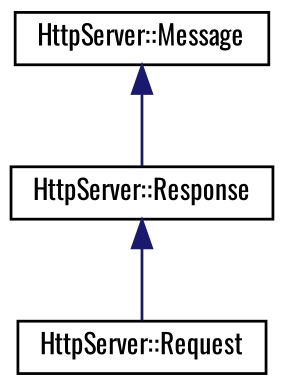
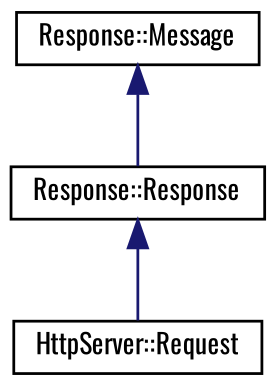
node "HttpServer::Message": label "HttpServer::Message" -> "Response::Message"
node "HttpServer::Response": label "HttpServer::Response" -> "Response::Response"
